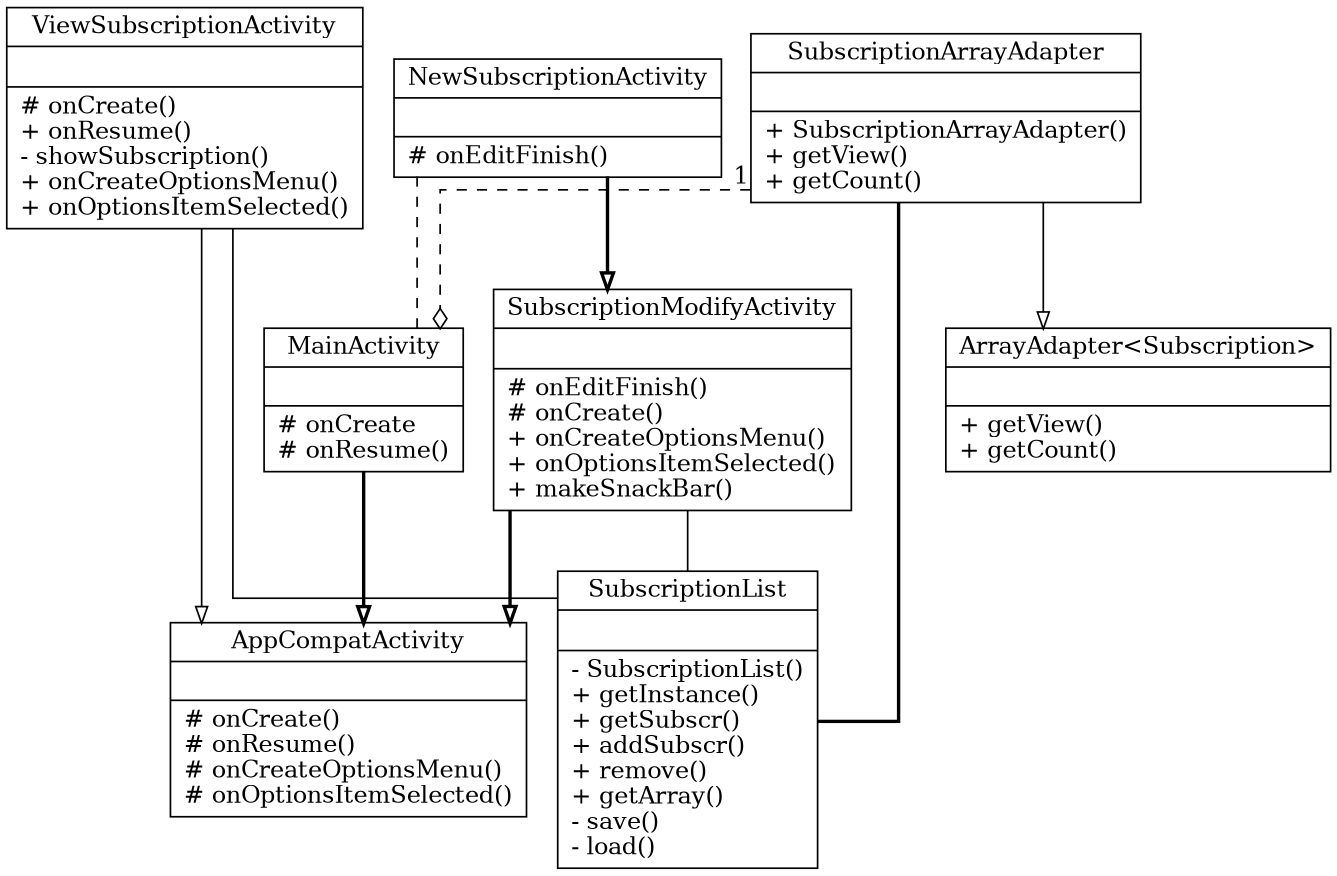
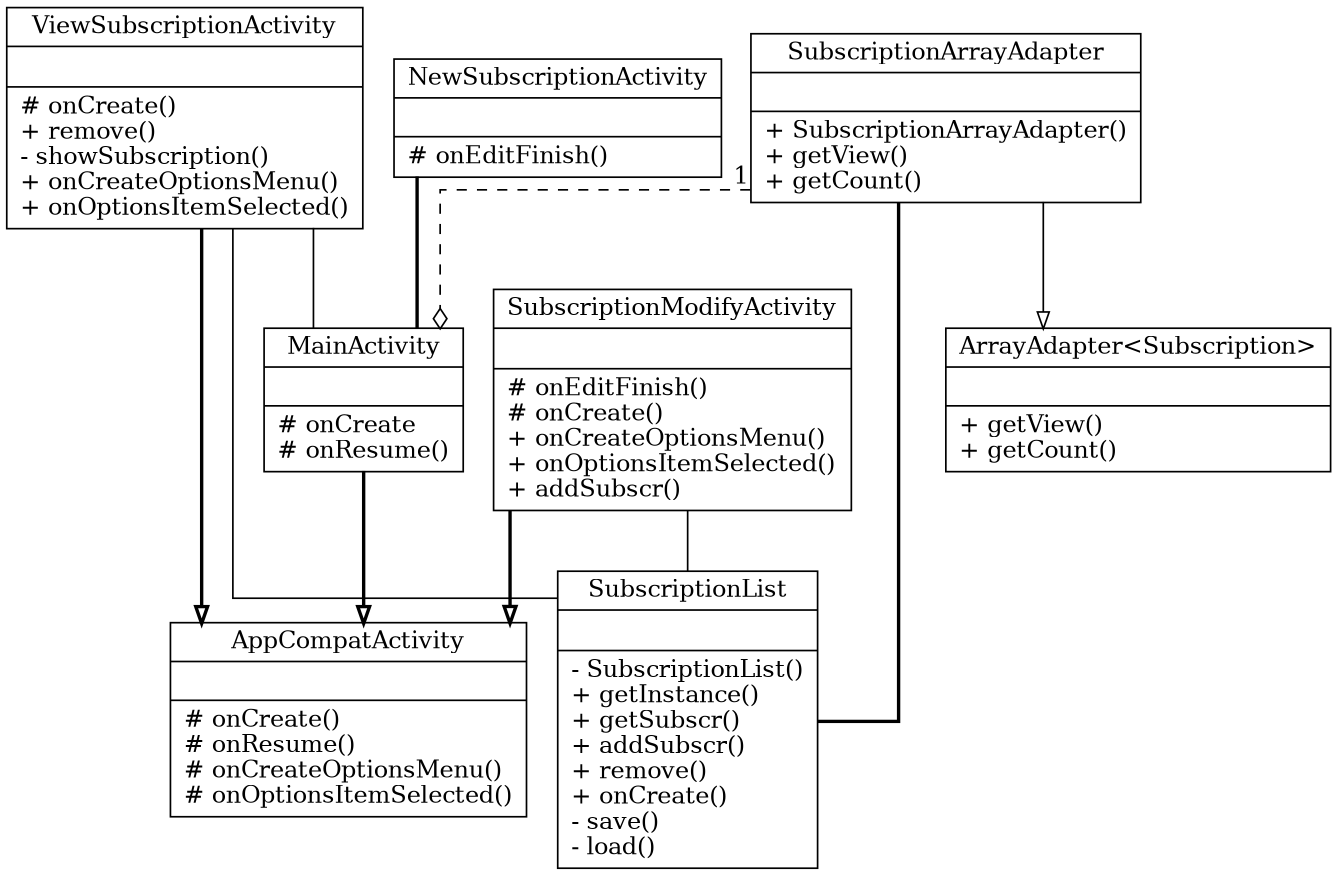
node "ViewSubscriptionActivity": text "+ onResume()" -> "+ remove()"
edge "NewSubscriptionActivity" -> "SubscriptionModifyActivity": removed
edge "NewSubscriptionActivity" -- "MainActivity": style dashed -> bold
edge "ViewSubscriptionActivity" -- "MainActivity": added
edge "ViewSubscriptionActivity" -> "AppCompatActivity": style solid -> bold
node "SubscriptionModifyActivity": text "+ makeSnackBar()" -> "+ addSubscr()"
node "SubscriptionList": text "+ getArray()" -> "+ onCreate()"
